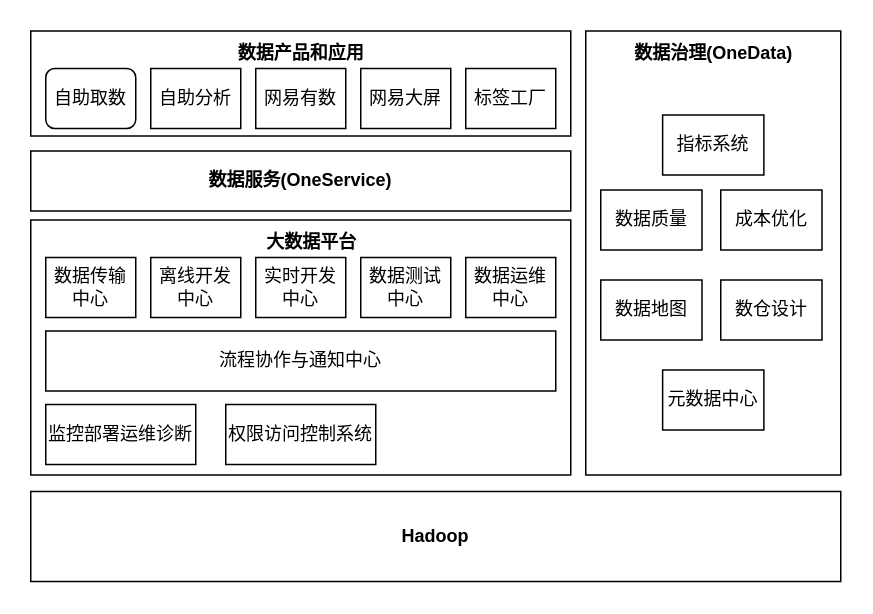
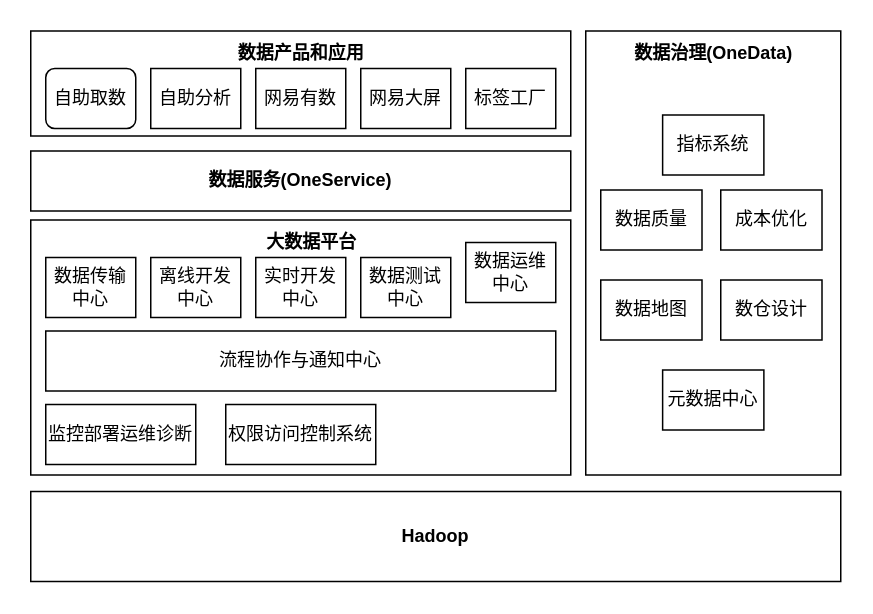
node "数据运维中心": moved (511, 287) -> (511, 272)
